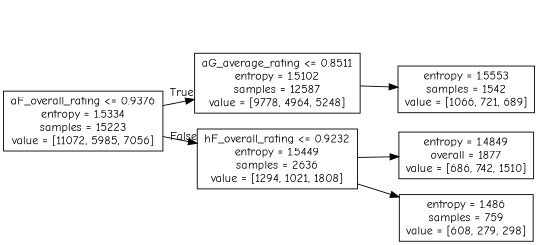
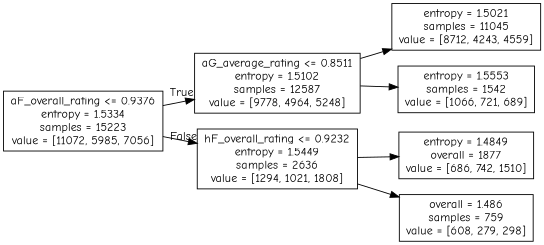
node "entropy = 1.5021 samples = 11045 value = [8712, 4243, 4559]": added
node "entropy = 1.486 samples = 759 value = [608, 279, 298]": label "entropy = 1.486 samples = 759 value = [608, 279, 298]" -> "overall = 1.486 samples = 759 value = [608, 279, 298]"
